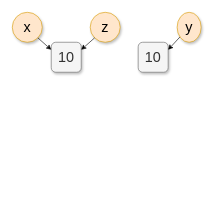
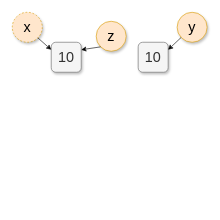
node "x": style solid -> dashed
node "z": moved (105, 27) -> (111, 36)
node "y": size 24x30 -> 30x30
